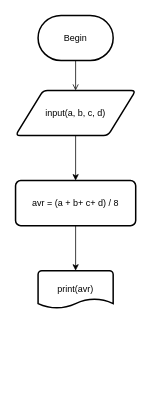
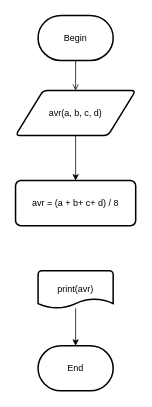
node "input(a, b, c, d)": label "input(a, b, c, d)" -> "avr(a, b, c, d)"
edge "avr = (a + b+ c+ d) / 8" -> "print(avr)": removed
edge "print(avr)" -> "End": added
node "End": added
